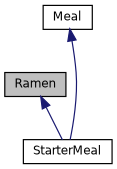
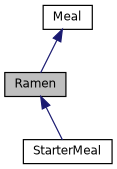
edge "StarterMeal" -> "Meal": now "Ramen" -> "Meal"
